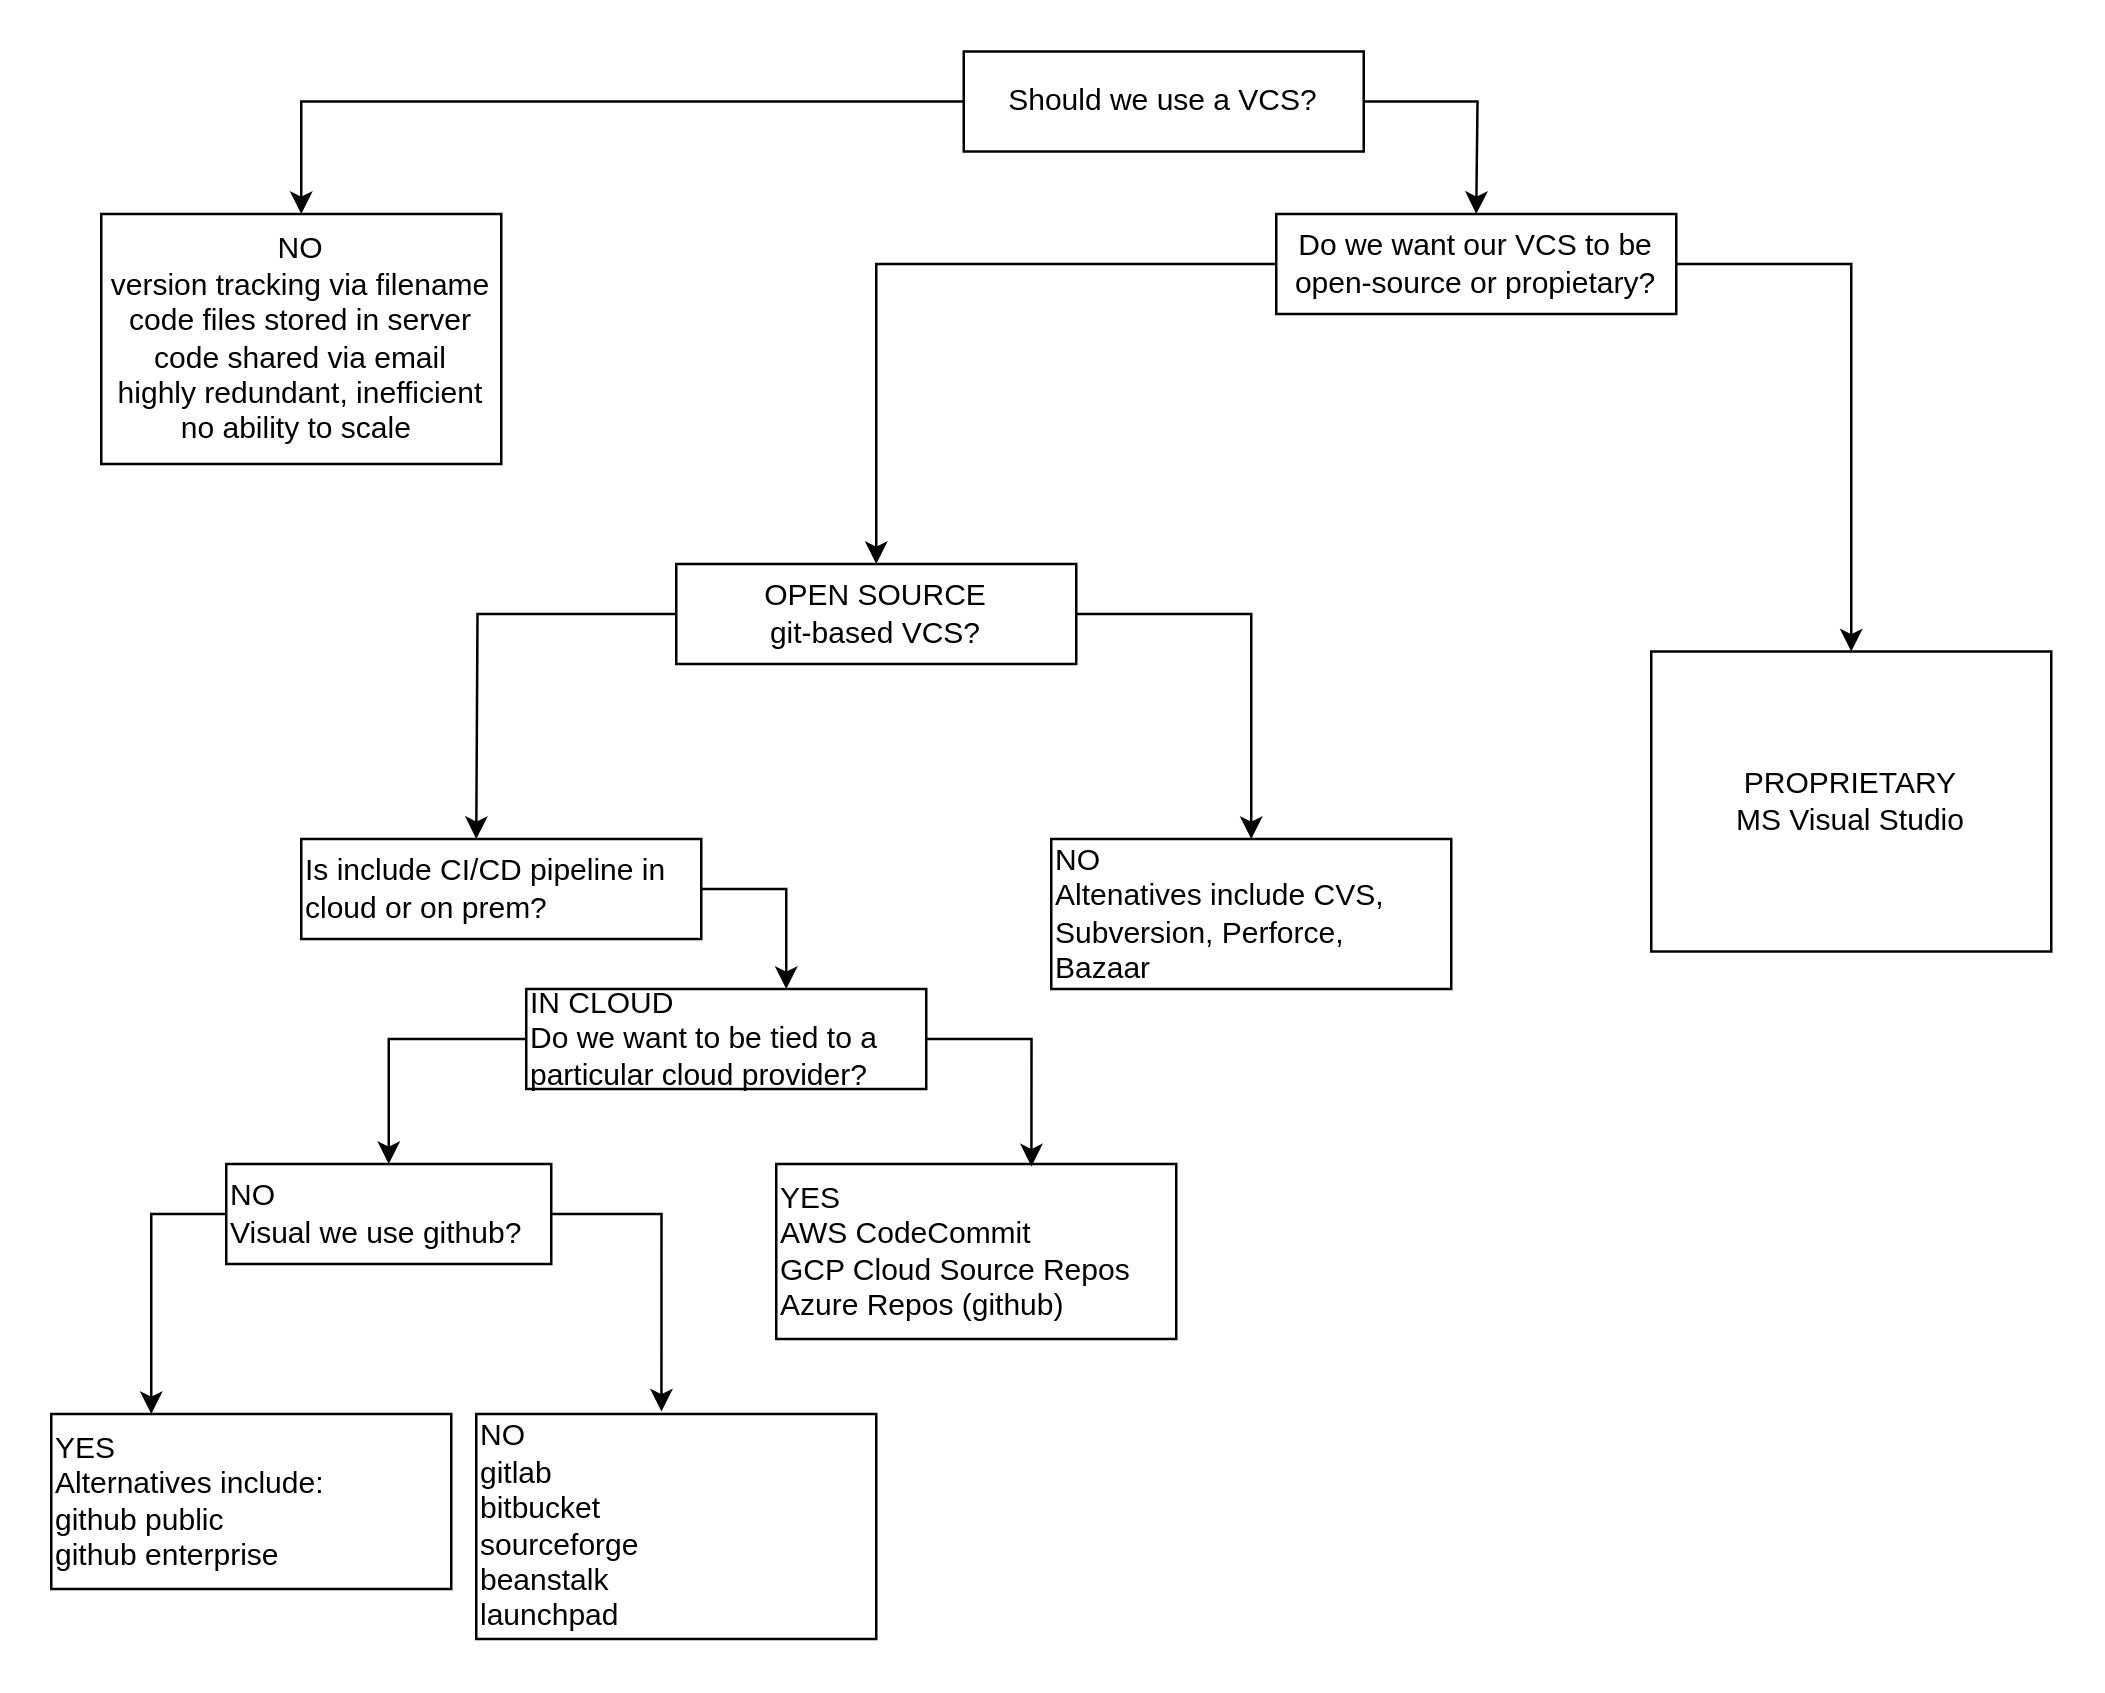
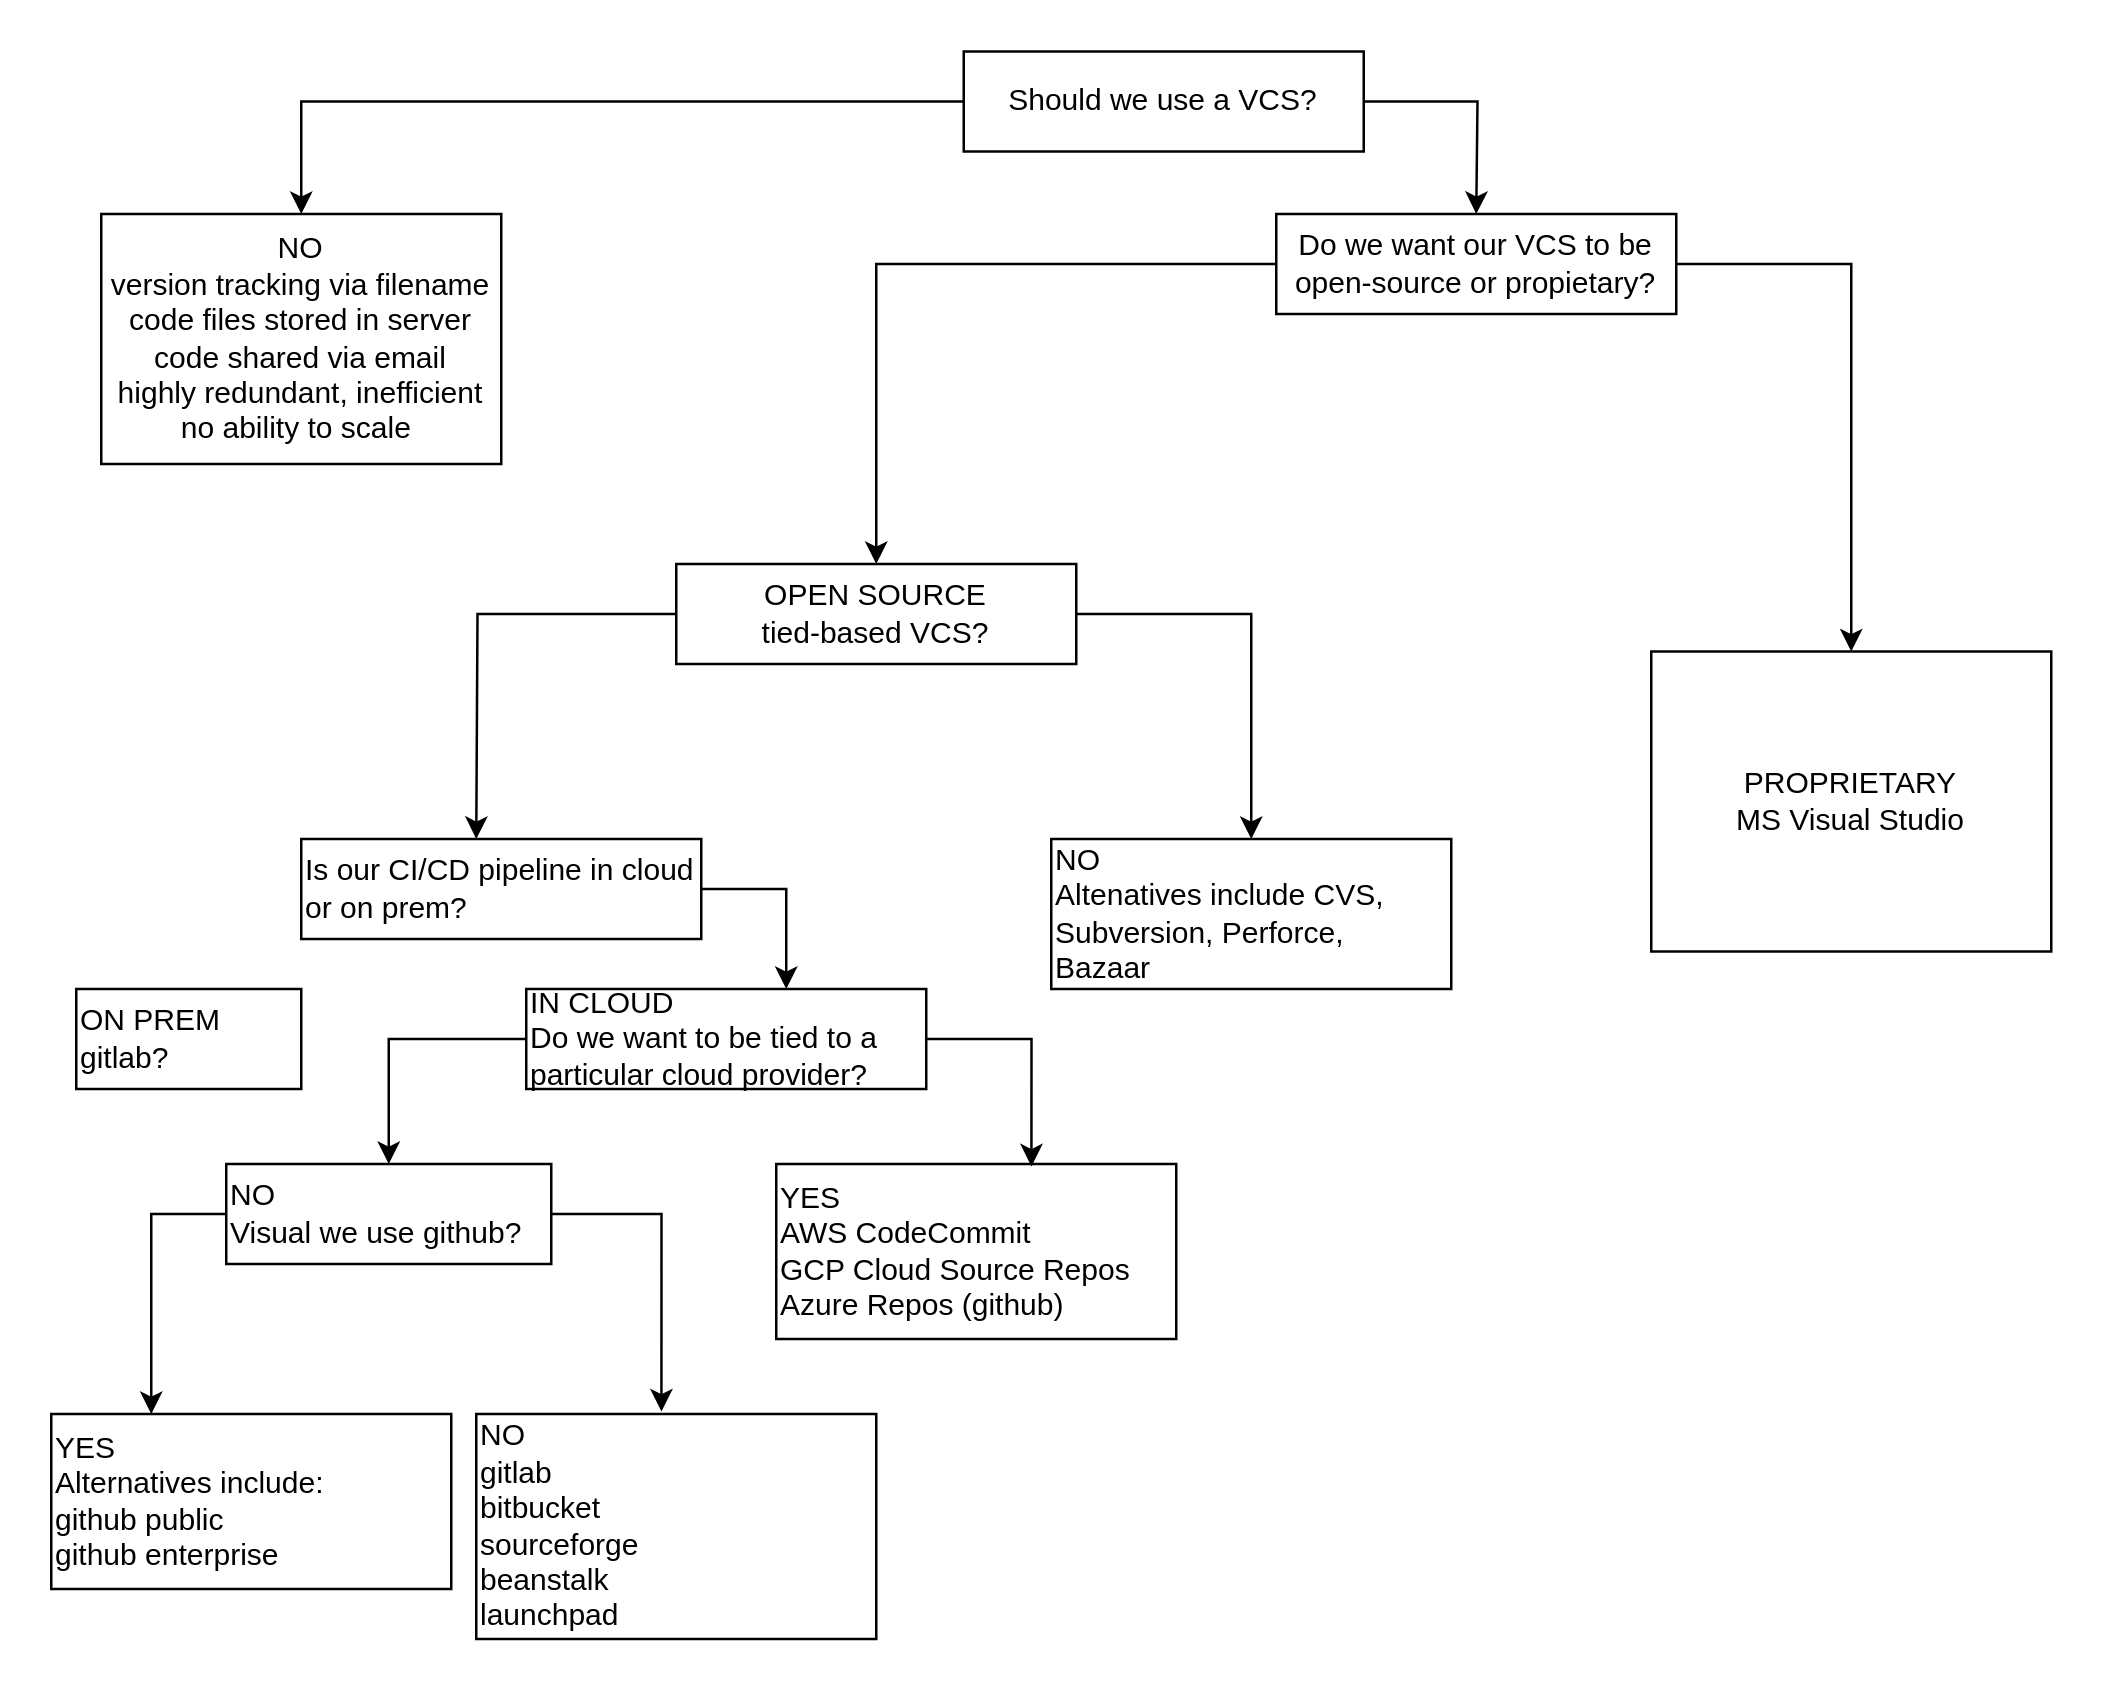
node "OPEN SOURCE git-based VCS?": label "OPEN SOURCE git-based VCS?" -> "OPEN SOURCE tied-based VCS?"
node "Is include CI/CD pipeline in cloud or on prem?": label "Is include CI/CD pipeline in cloud or on prem?" -> "Is our CI/CD pipeline in cloud or on prem?"
node "ON PREM gitlab?": added
